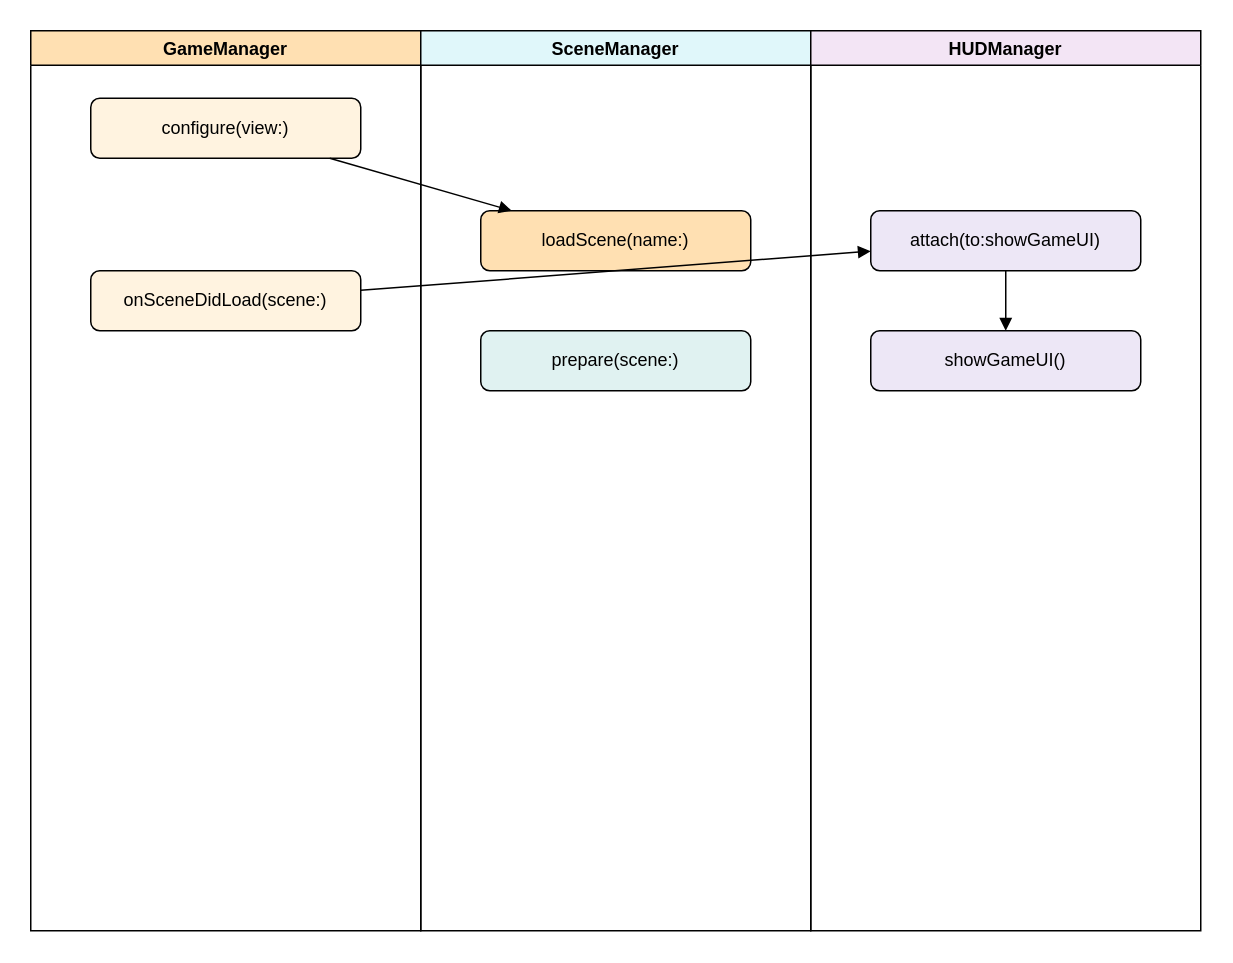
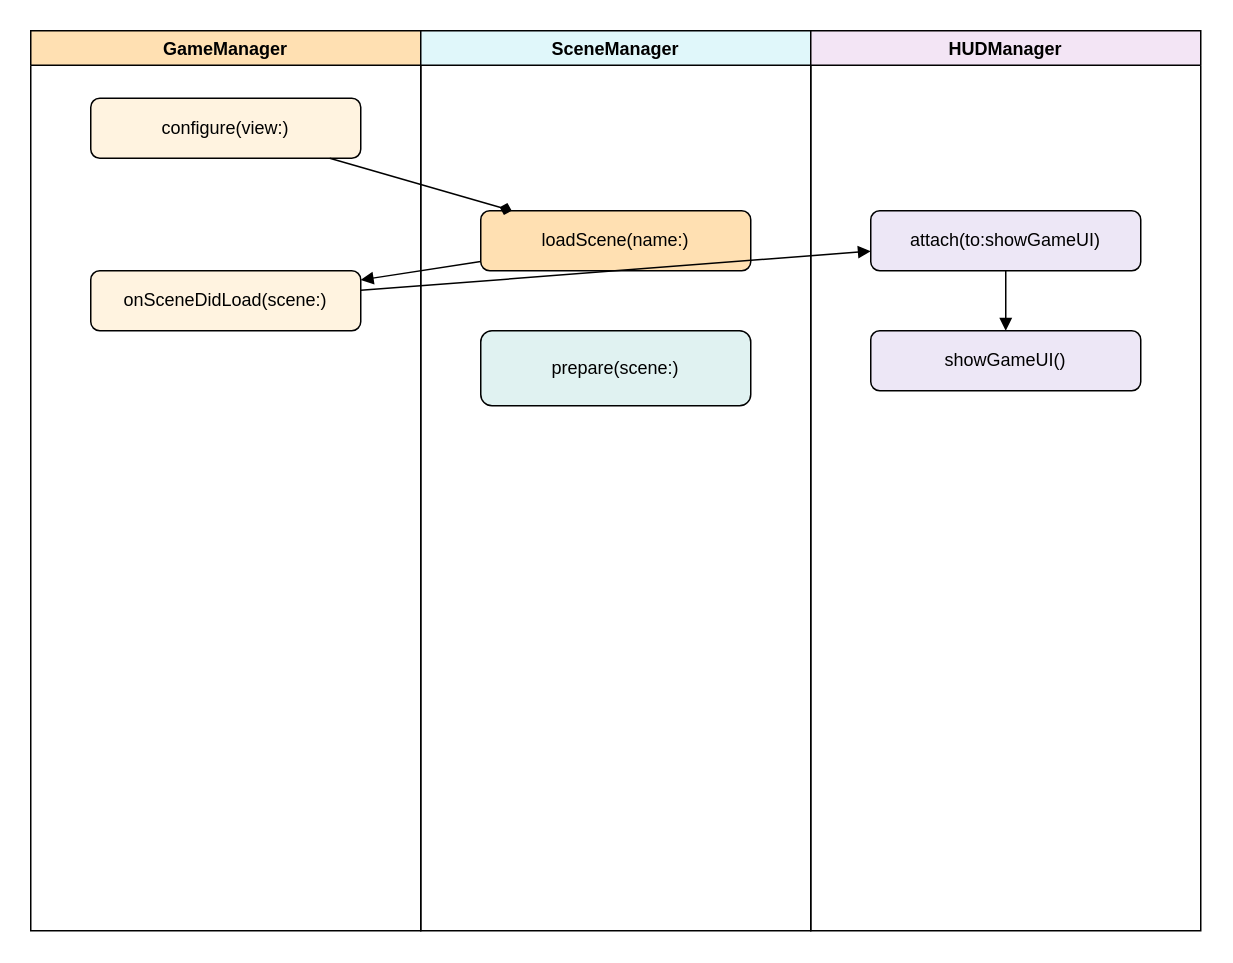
edge "configure(view:)" -> "loadScene(name:)": arrowhead block -> diamond
edge "loadScene(name:)" -> "onSceneDidLoad(scene:)": added
node "prepare(scene:)": size 270x60 -> 270x75
